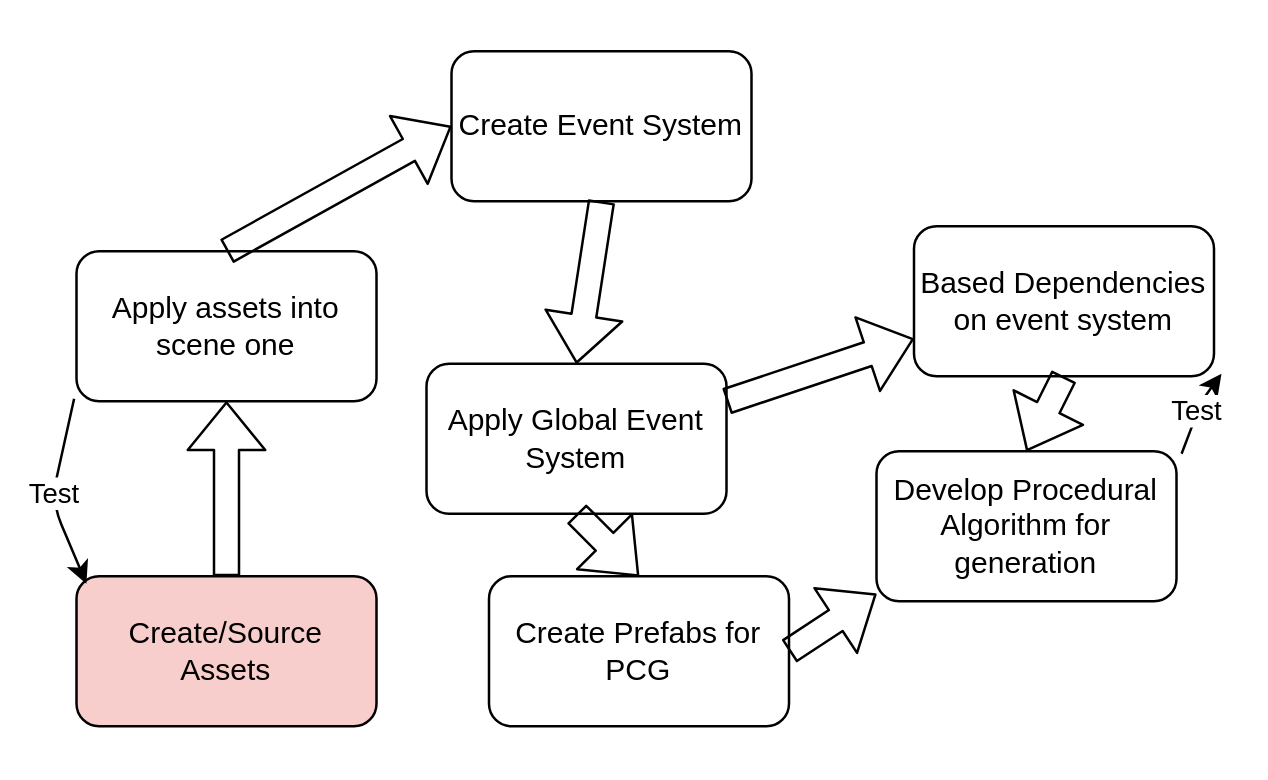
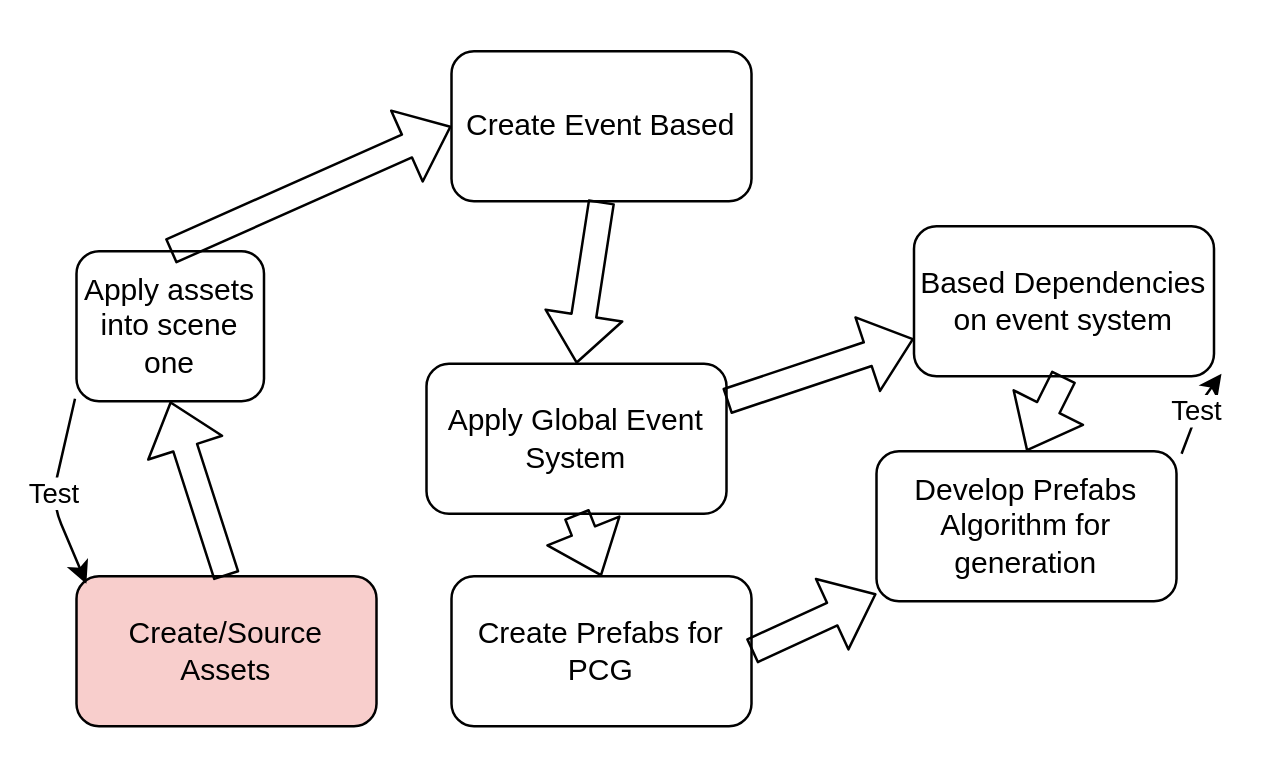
node "Create Event System": label "Create Event System" -> "Create Event Based"
node "Apply assets into scene one": size 300x150 -> 188x150
node "Develop Procedural Algorithm for generation": label "Develop Procedural Algorithm for generation" -> "Develop Prefabs Algorithm for generation"
node "Create Prefabs for PCG": moved (639, 651) -> (601, 651)
